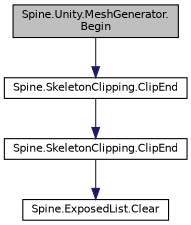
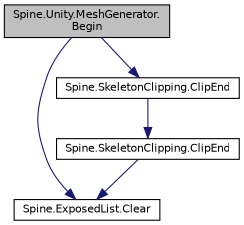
edge "Spine.Unity.MeshGenerator. Begin" -> "Spine.ExposedList.Clear": added
